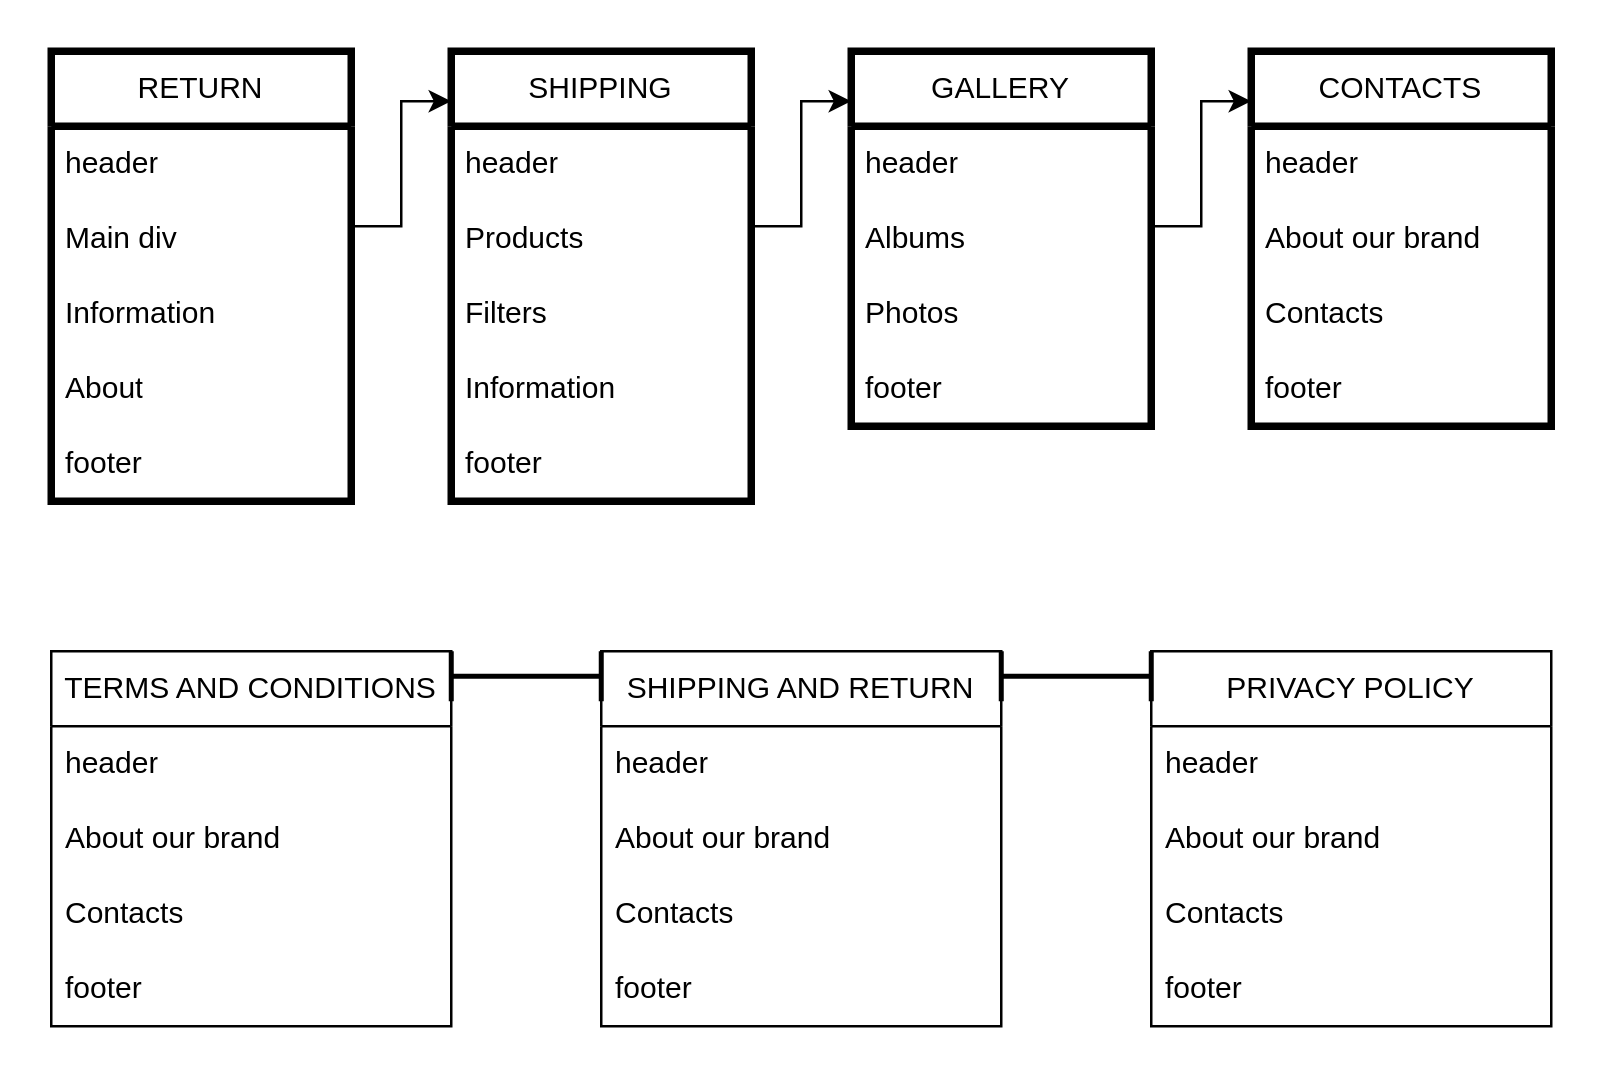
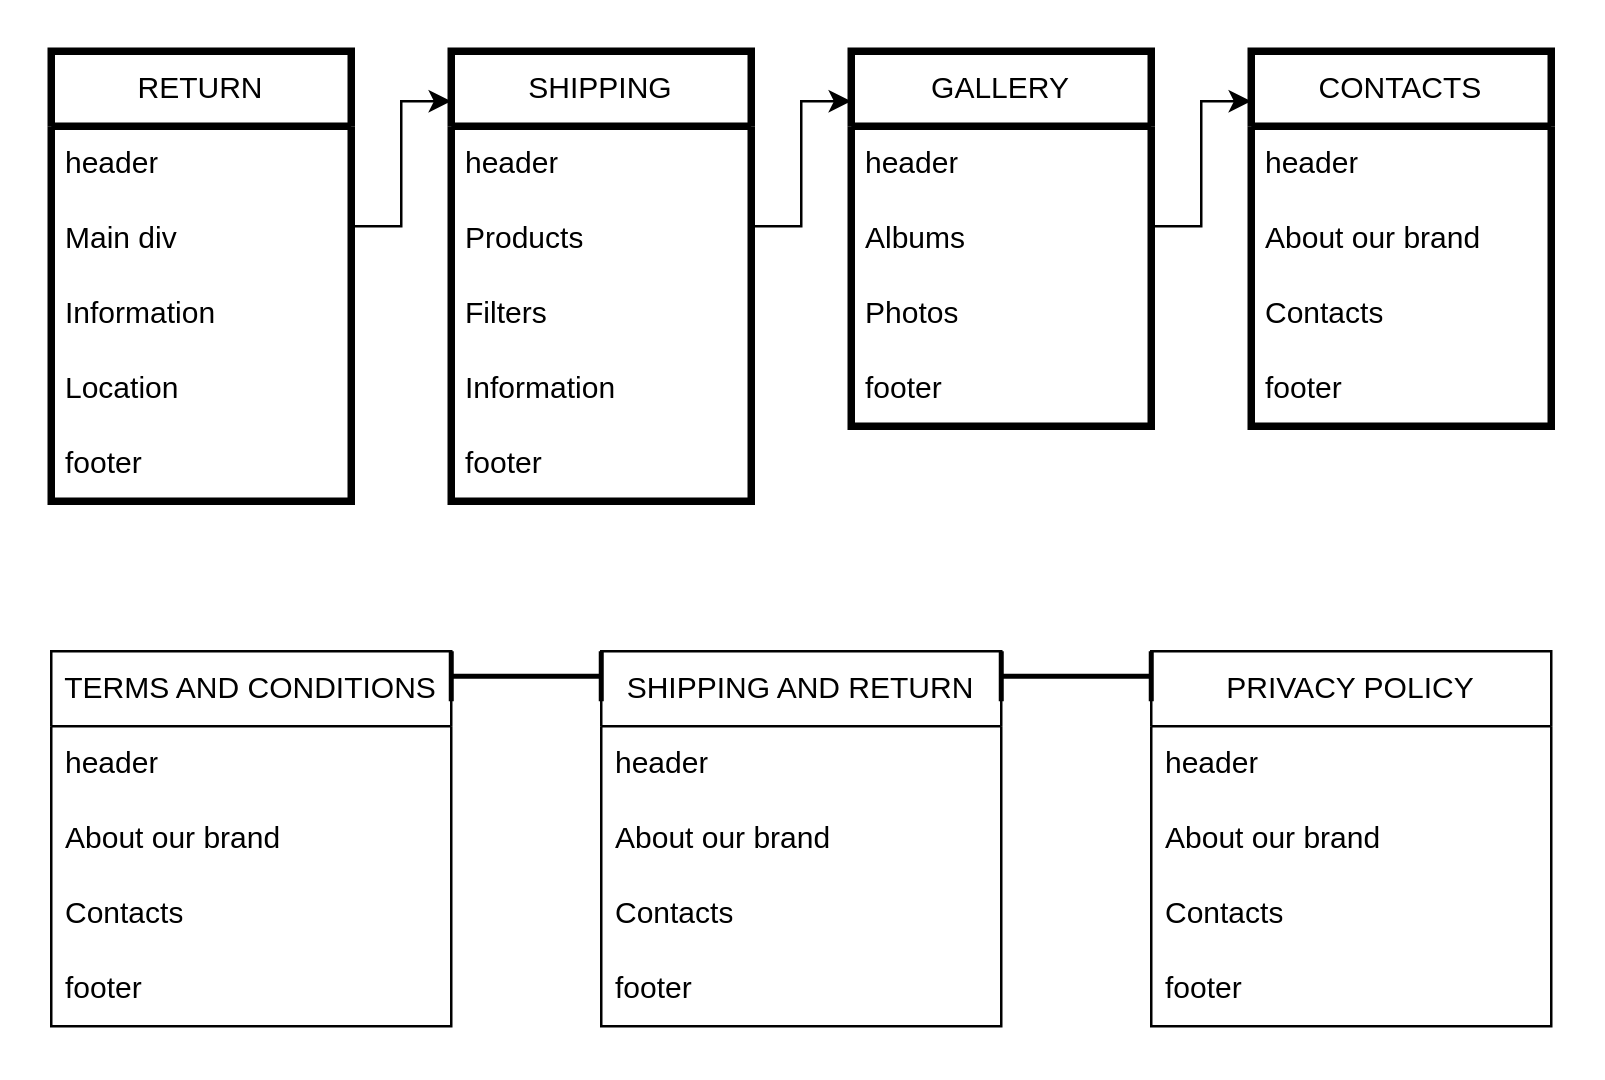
node "About": label "About" -> "Location"
